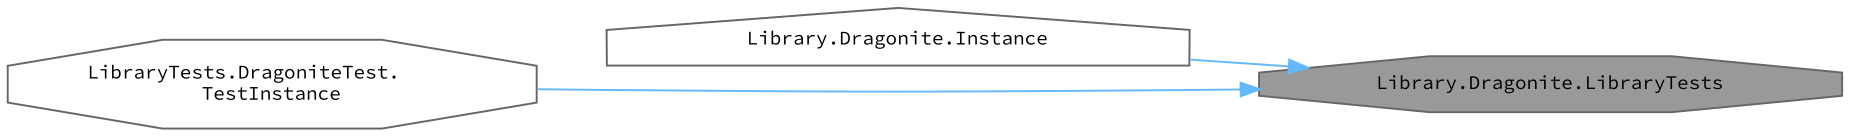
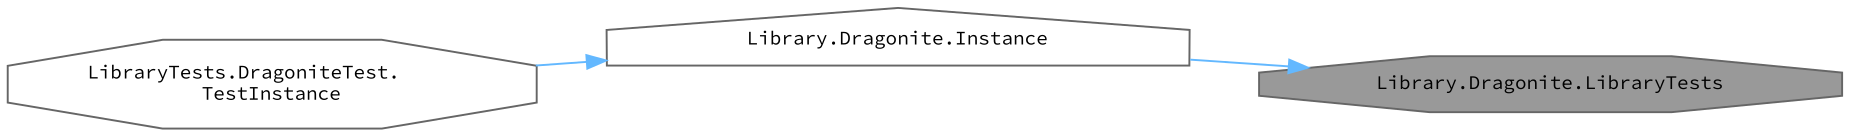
edge "LibraryTests.DragoniteTest. TestInstance" -> "Library.Dragonite.LibraryTests": now "LibraryTests.DragoniteTest. TestInstance" -> "Library.Dragonite.Instance"
